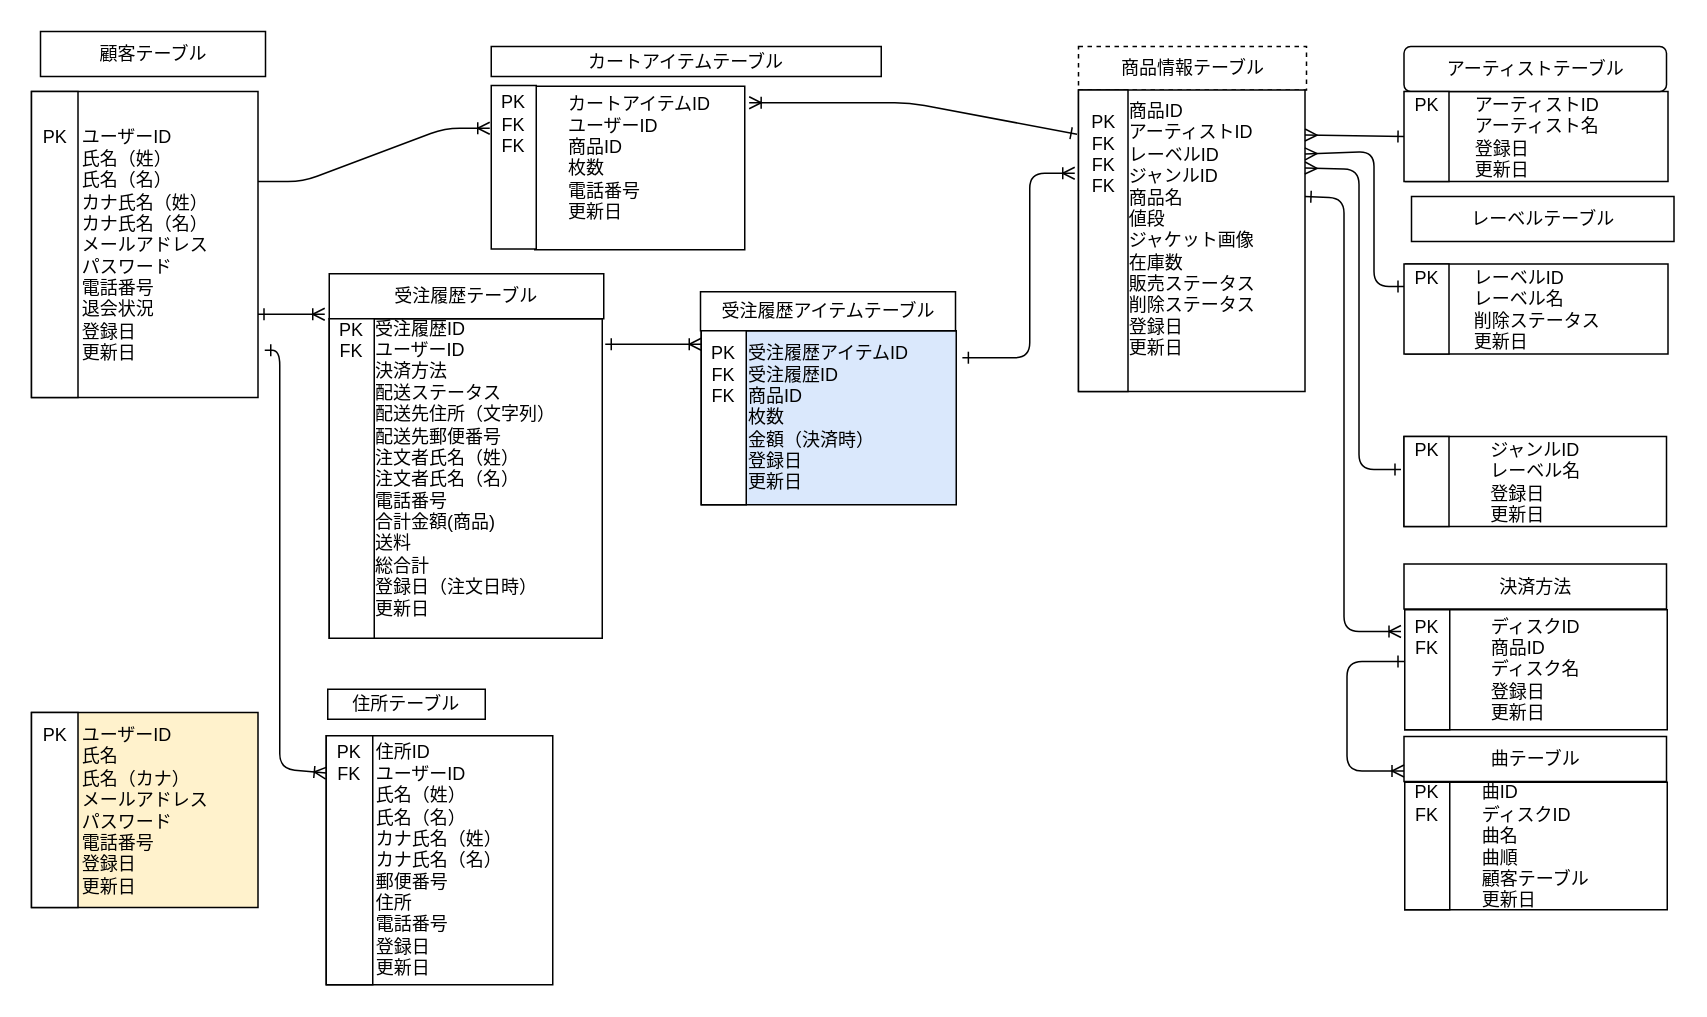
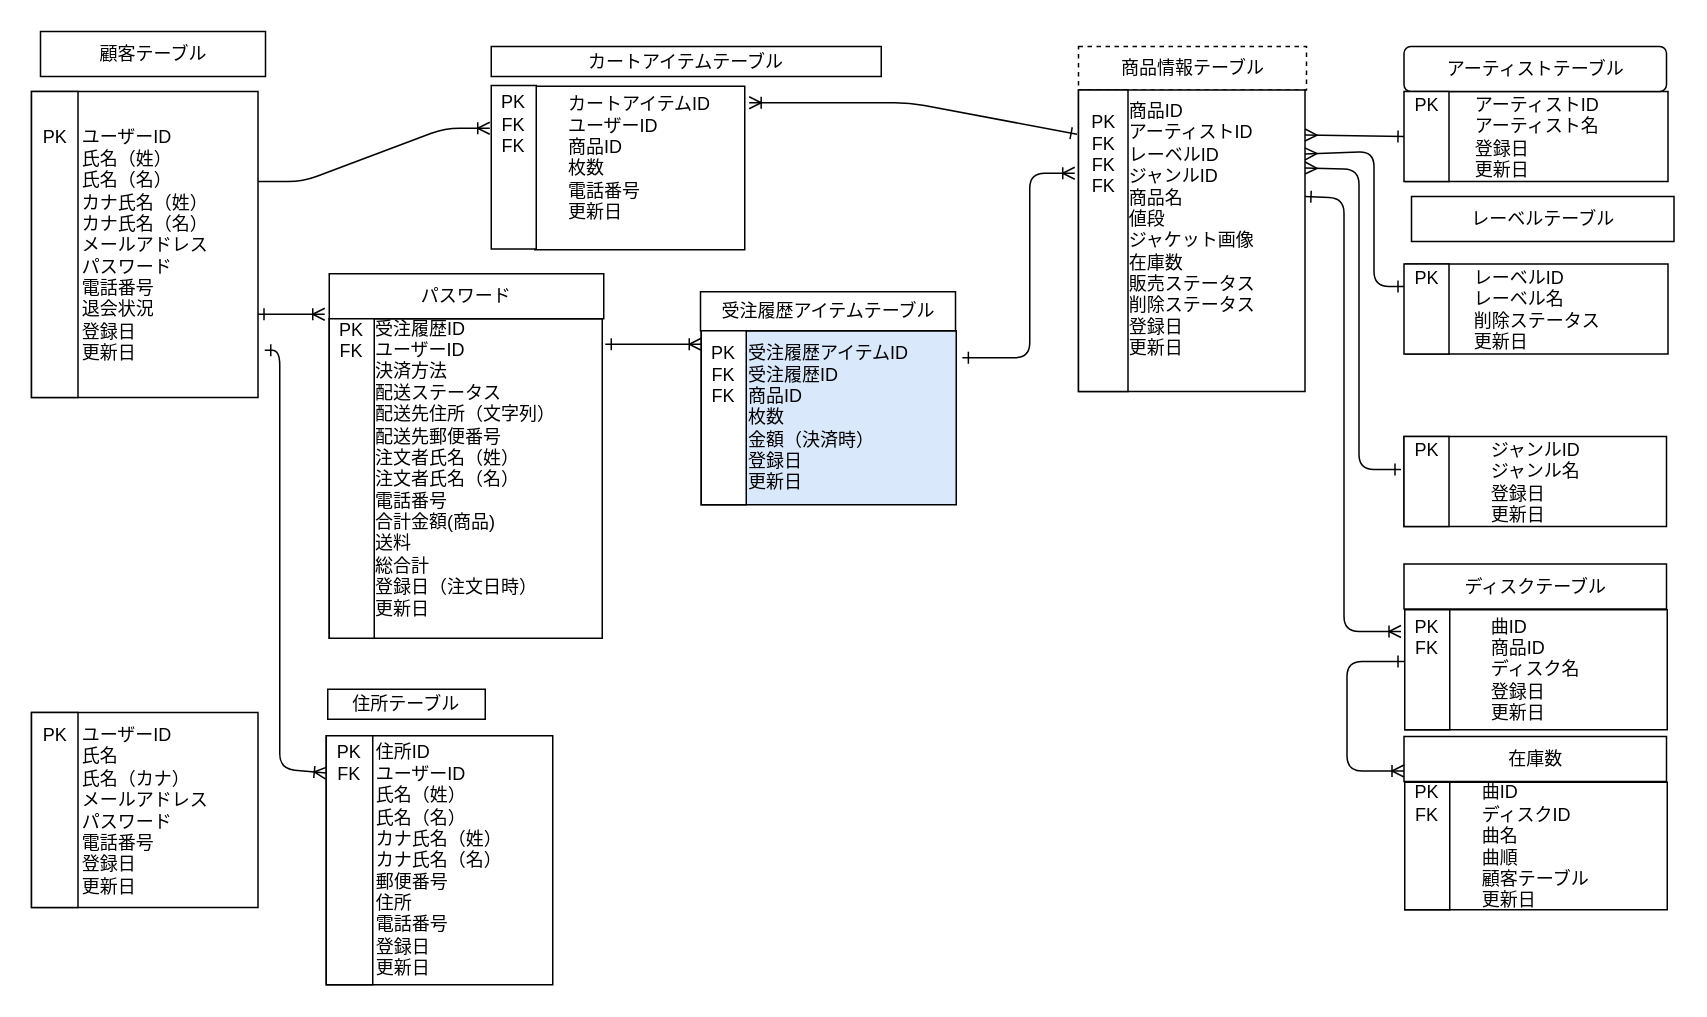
node "受注履歴テーブル": label "受注履歴テーブル" -> "パスワード"
node "ジャンルID レーベル名 登録日 更新日": label "ジャンルID レーベル名 登録日 更新日" -> "ジャンルID ジャンル名 登録日 更新日"
node "決済方法": label "決済方法" -> "ディスクテーブル"
node "ディスクID 商品ID ディスク名 登録日 更新日": label "ディスクID 商品ID ディスク名 登録日 更新日" -> "曲ID 商品ID ディスク名 登録日 更新日"
node "曲テーブル": label "曲テーブル" -> "在庫数"
node "ユーザーID 氏名 氏名（カナ） メールアドレス パスワード 電話番号 登録日 更新日": fillcolor #fff2cc -> #ffffff
